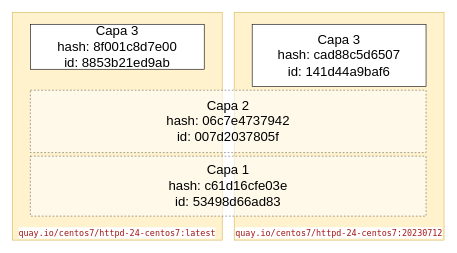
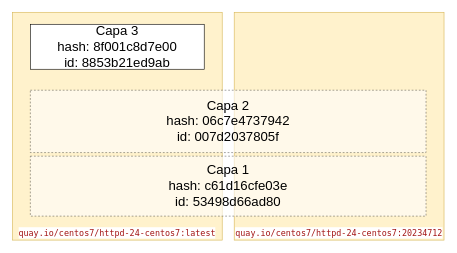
node "Capa 3 hash: cad88c5d6507 id: 141d44a9baf6": removed
node "Capa 1 hash: c61d16cfe03e id: 53498d66ad83": label "Capa 1 hash: c61d16cfe03e id: 53498d66ad83" -> "Capa 1 hash: c61d16cfe03e id: 53498d66ad80"
node "quay.io/centos7/httpd-24-centos7:20230712": label "quay.io/centos7/httpd-24-centos7:20230712" -> "quay.io/centos7/httpd-24-centos7:20234712"
